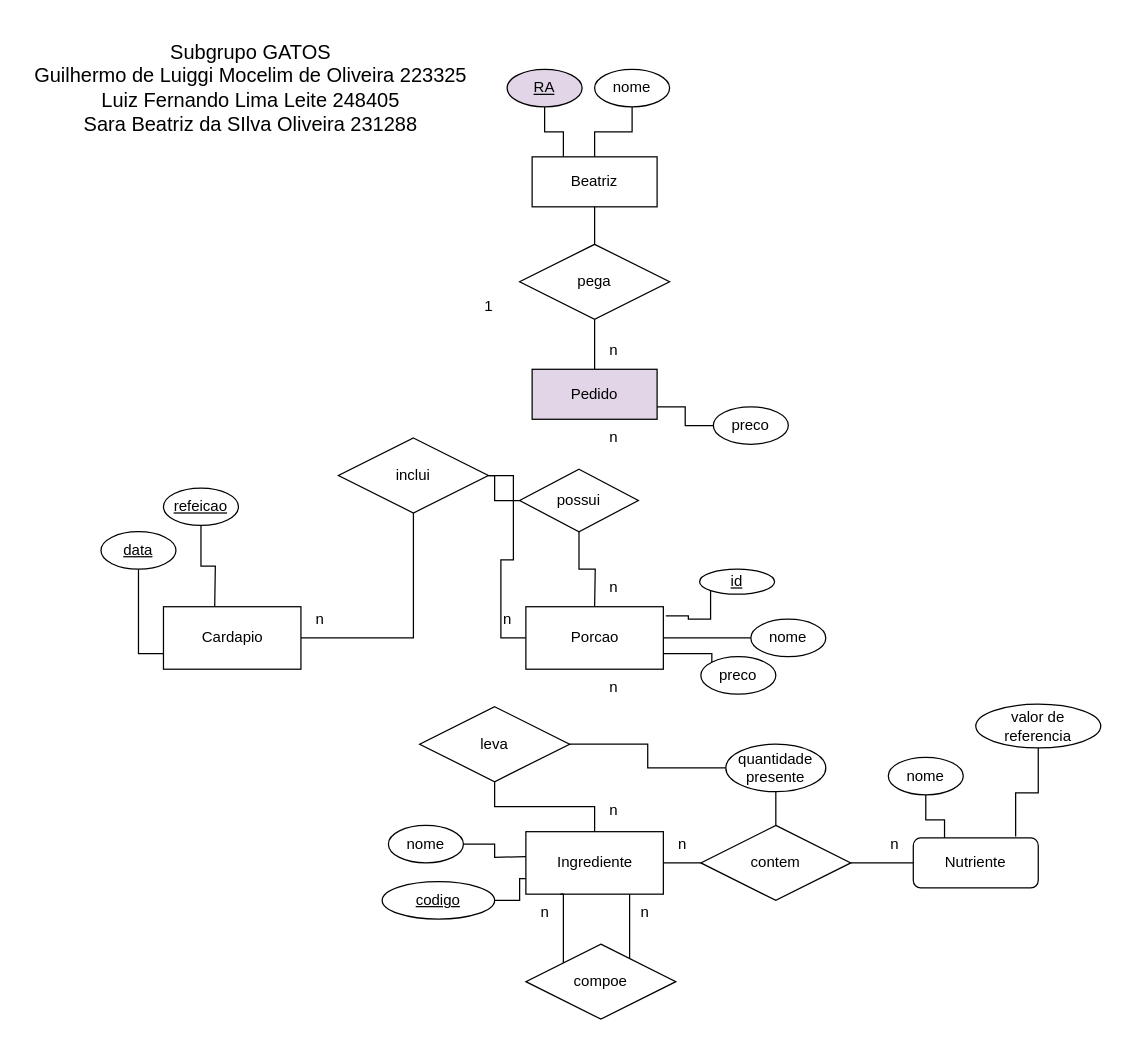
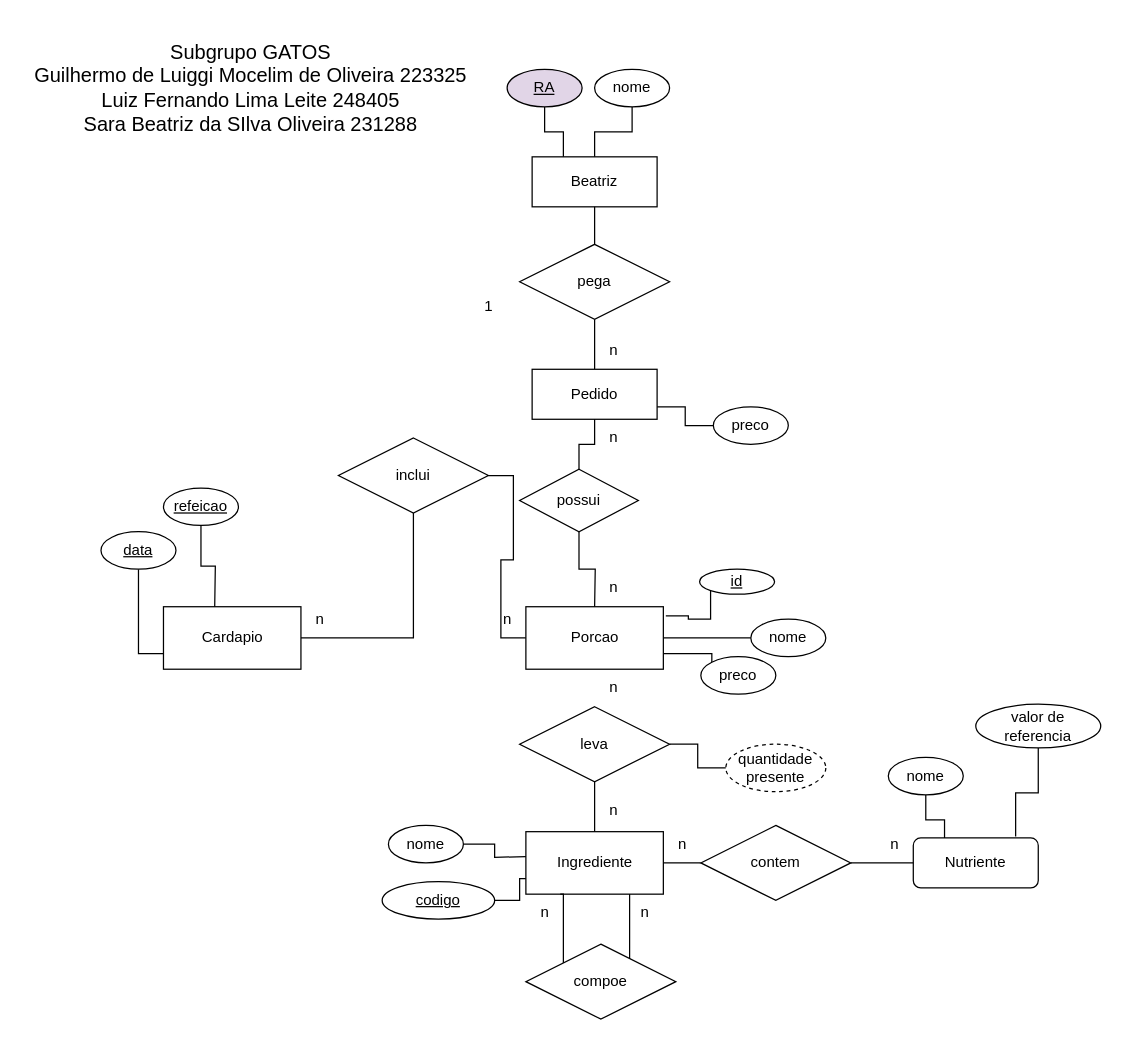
node "Pedido": fillcolor #e1d5e7 -> #ffffff
edge "inclui" -- "possui": now "Pedido" -- "possui"
node "leva": moved (494, 744) -> (594, 744)
node "quantidade presente": style solid -> dashed
edge "quantidade presente" -- "contem": removed
